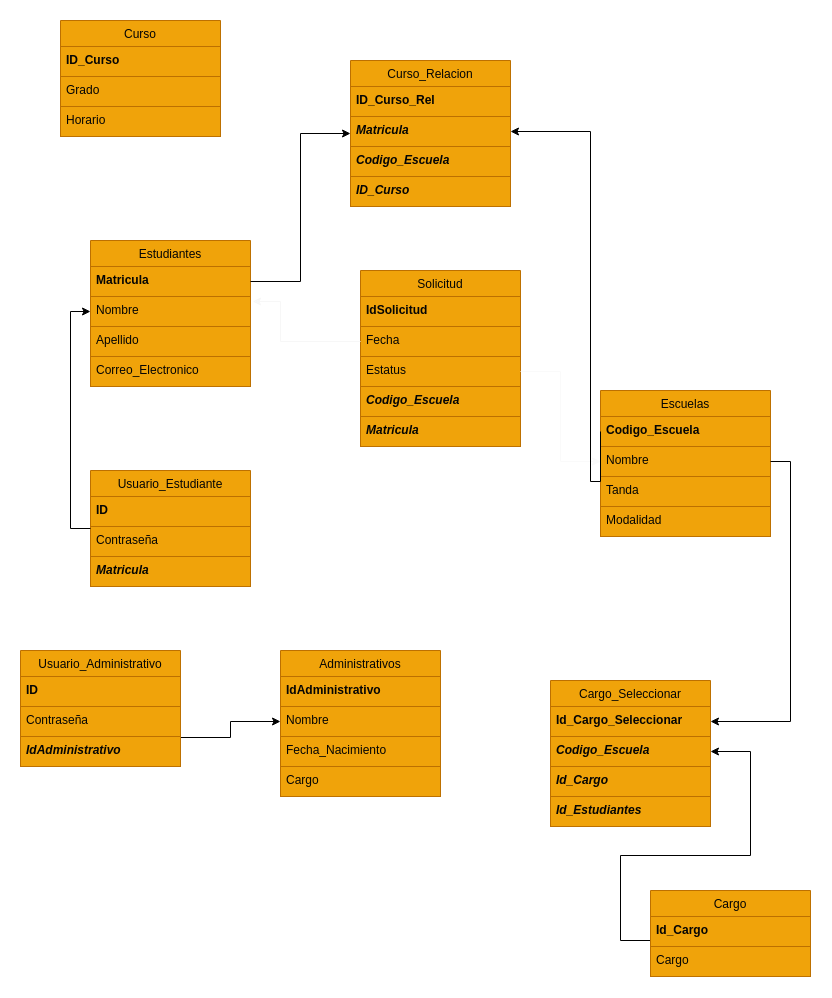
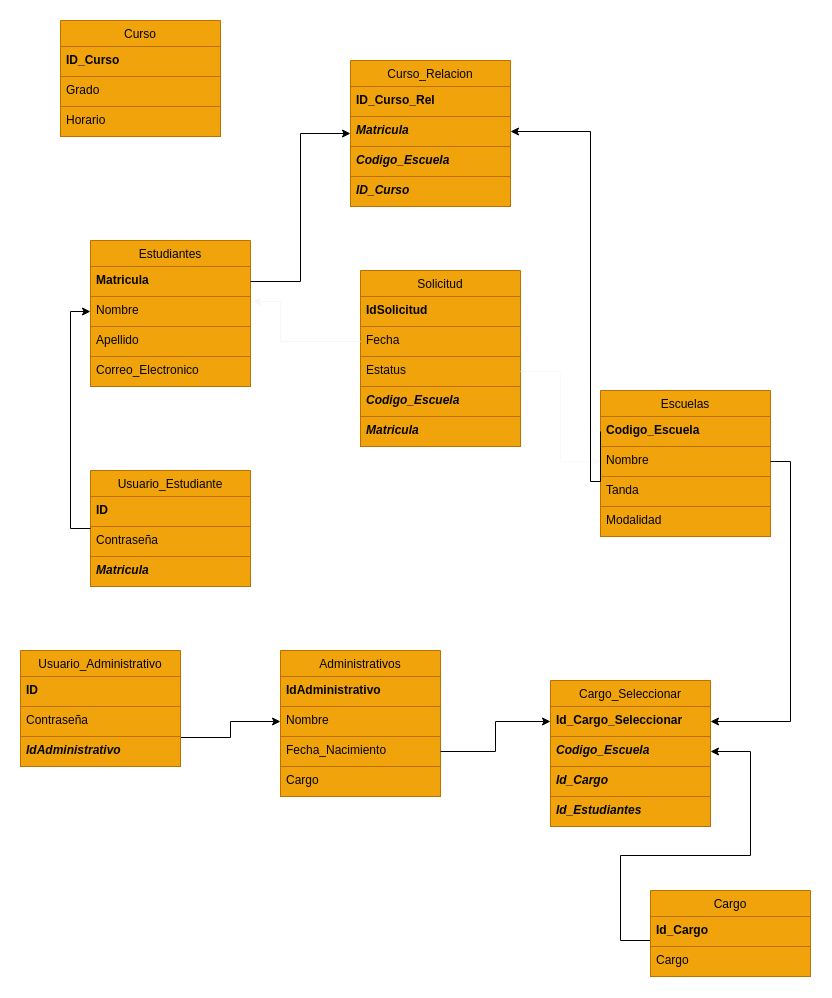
edge "Fecha_Nacimiento" -> "Id_Cargo_Seleccionar": added
